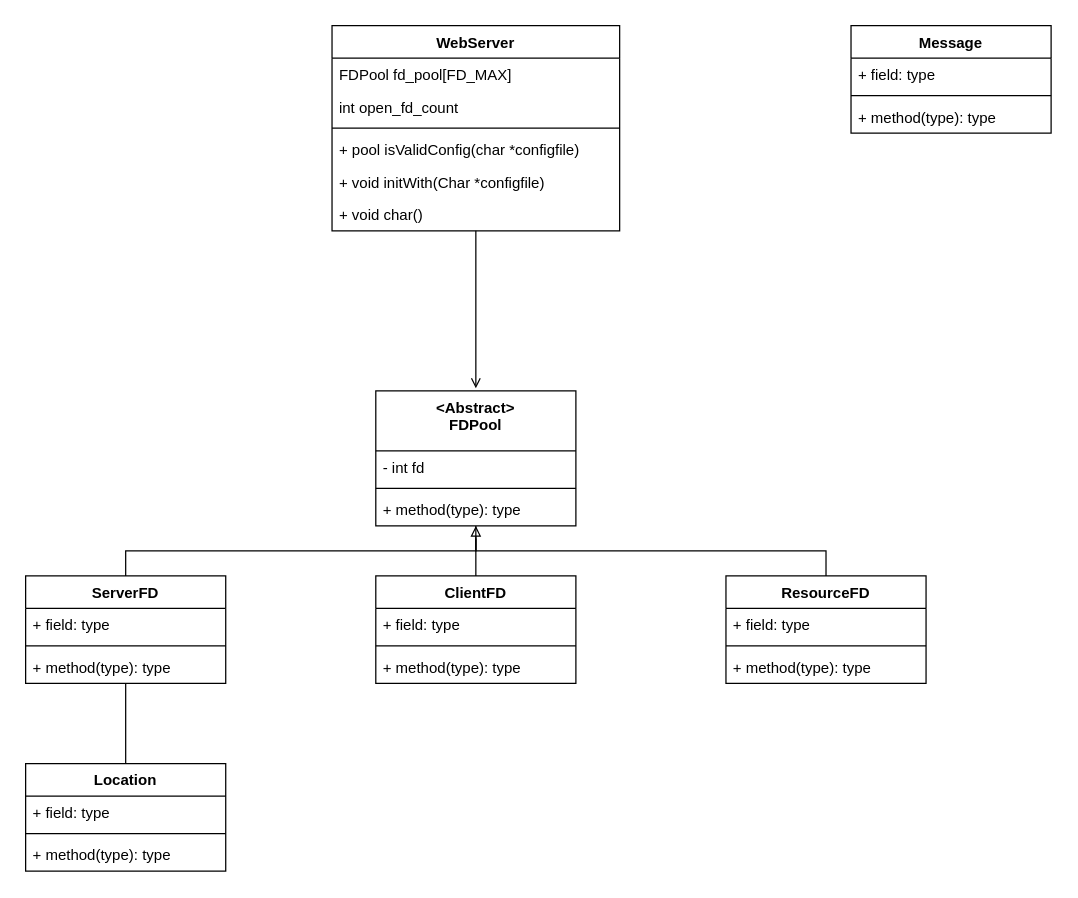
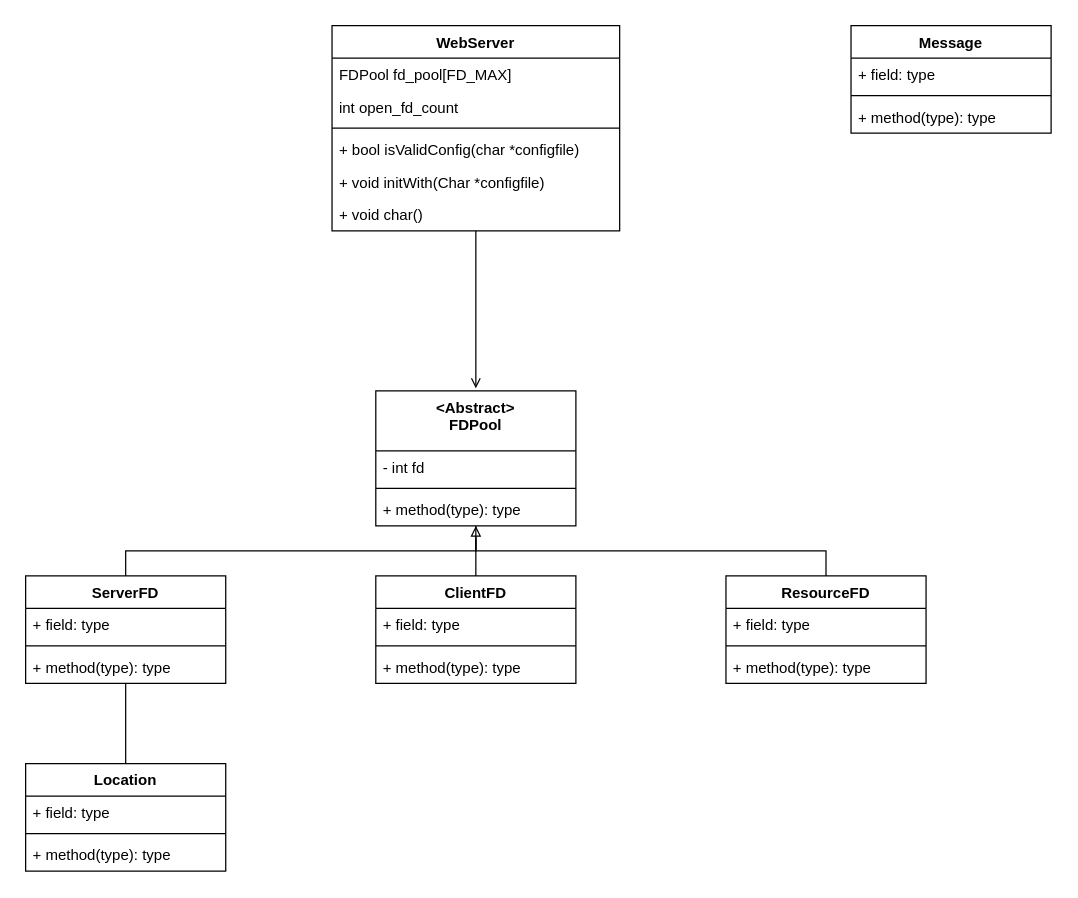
node "+ pool isValidConfig(char *configfile)": label "+ pool isValidConfig(char *configfile)" -> "+ bool isValidConfig(char *configfile)"
